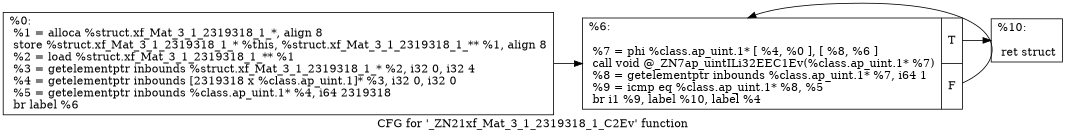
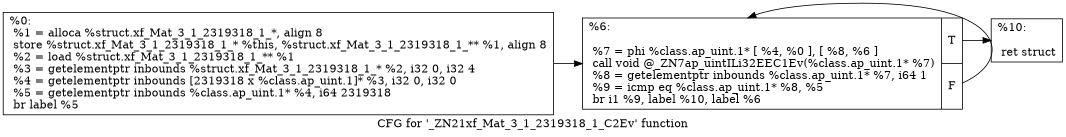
node "%6:": text "br i1 %9, label %10, label %4" -> "br i1 %9, label %10, label %6"
node "%0:": text "br label %6" -> "br label %5"
